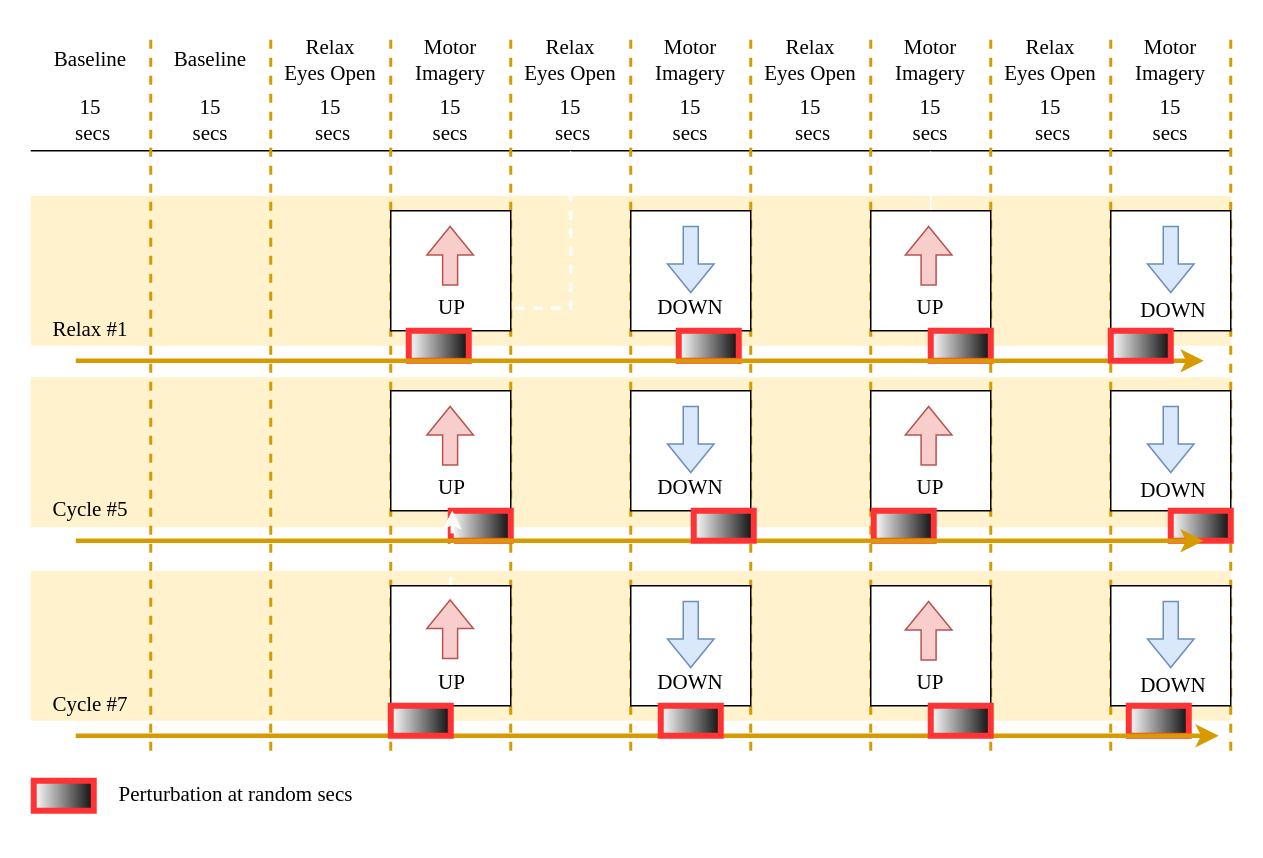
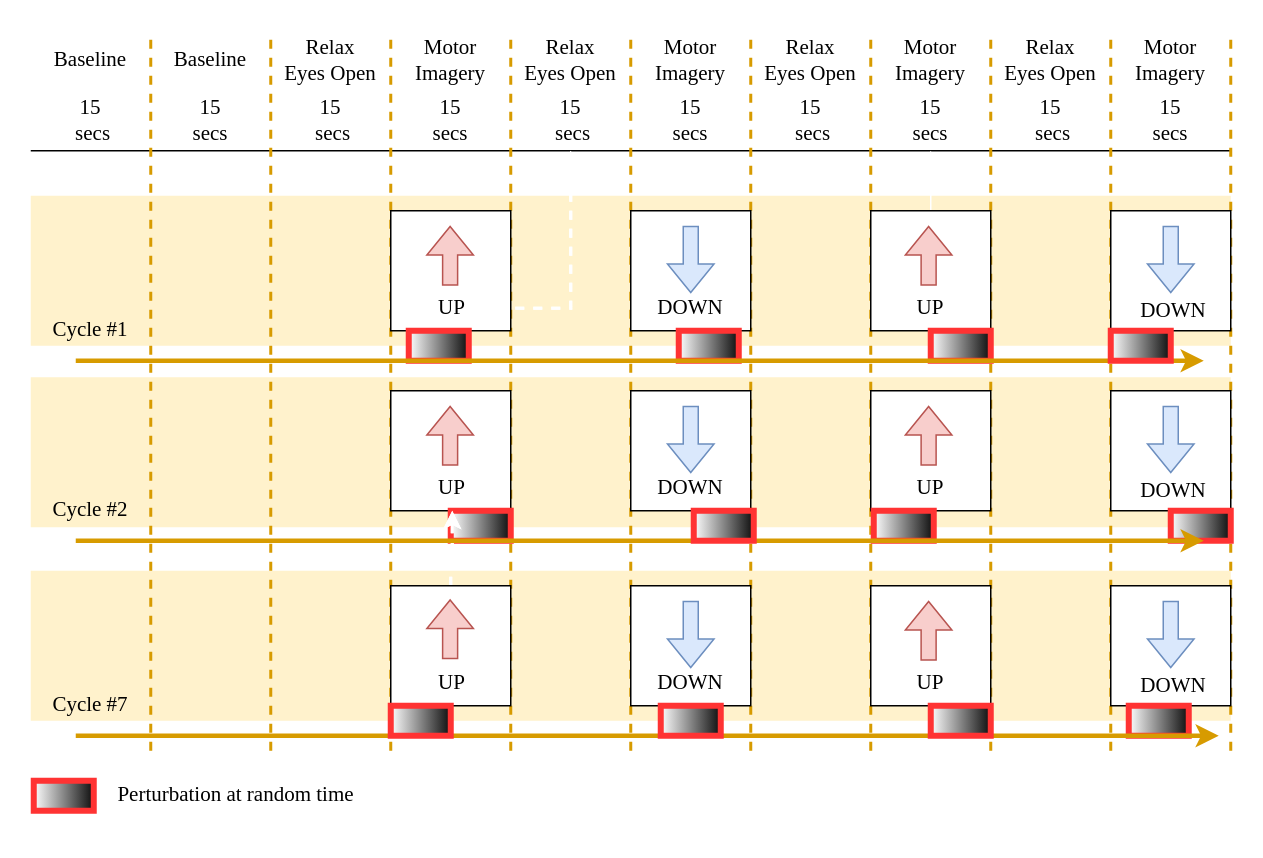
node "Relax #1": label "Relax #1" -> "Cycle #1"
node "Cycle #5": label "Cycle #5" -> "Cycle #2"
node "Perturbation at random secs": label "Perturbation at random secs" -> "Perturbation at random time"
